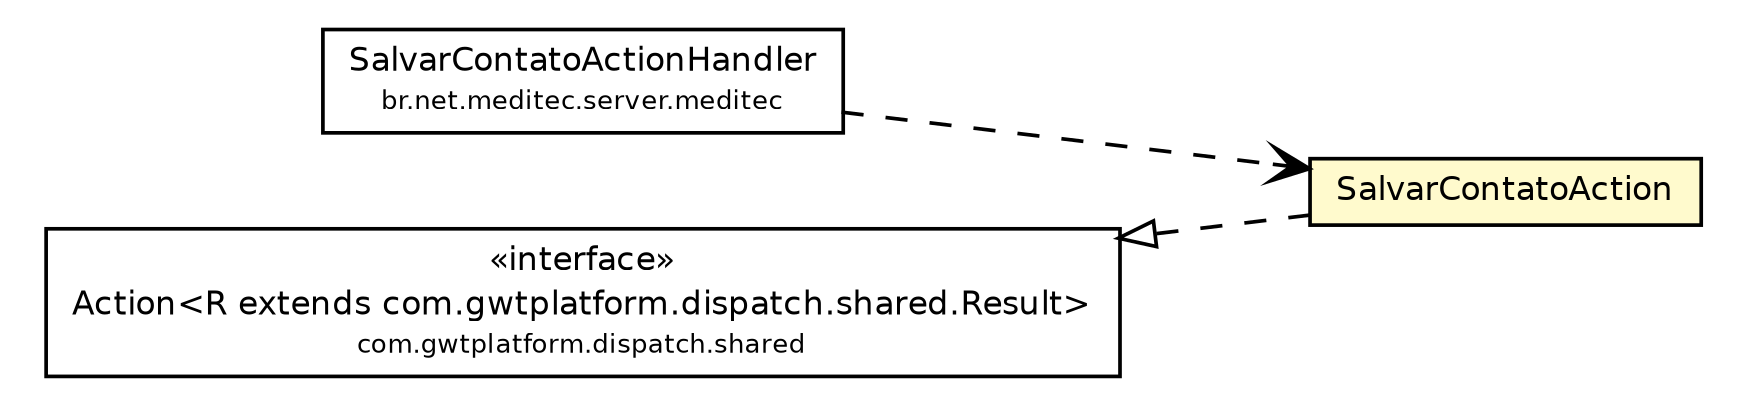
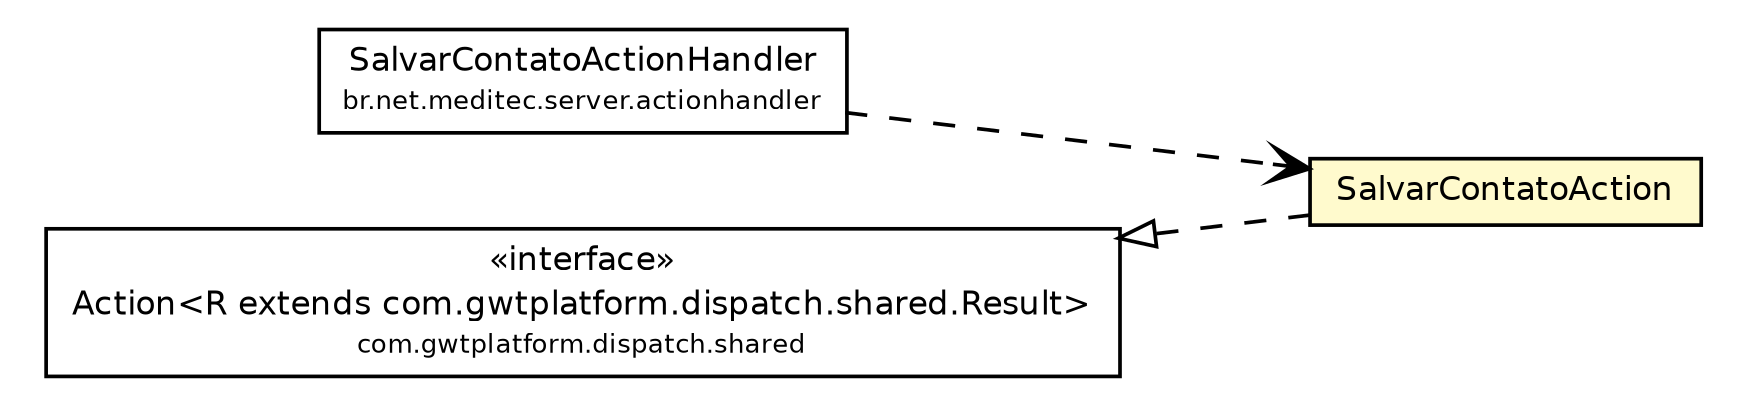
node "SalvarContatoActionHandler": text "br.net.meditec.server.meditec" -> "br.net.meditec.server.actionhandler"
